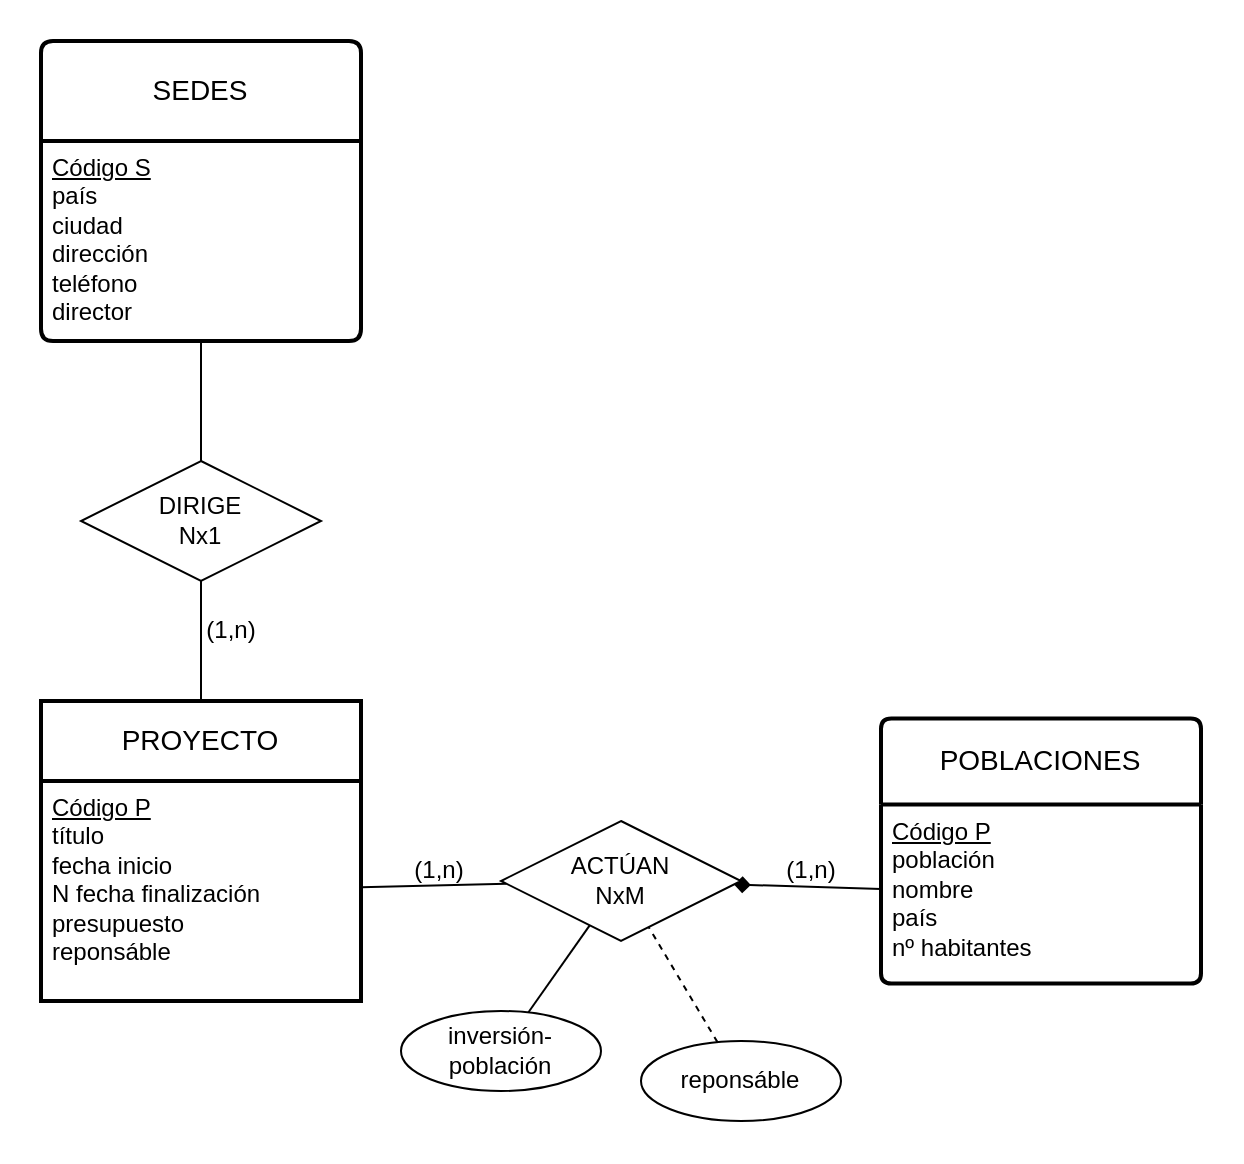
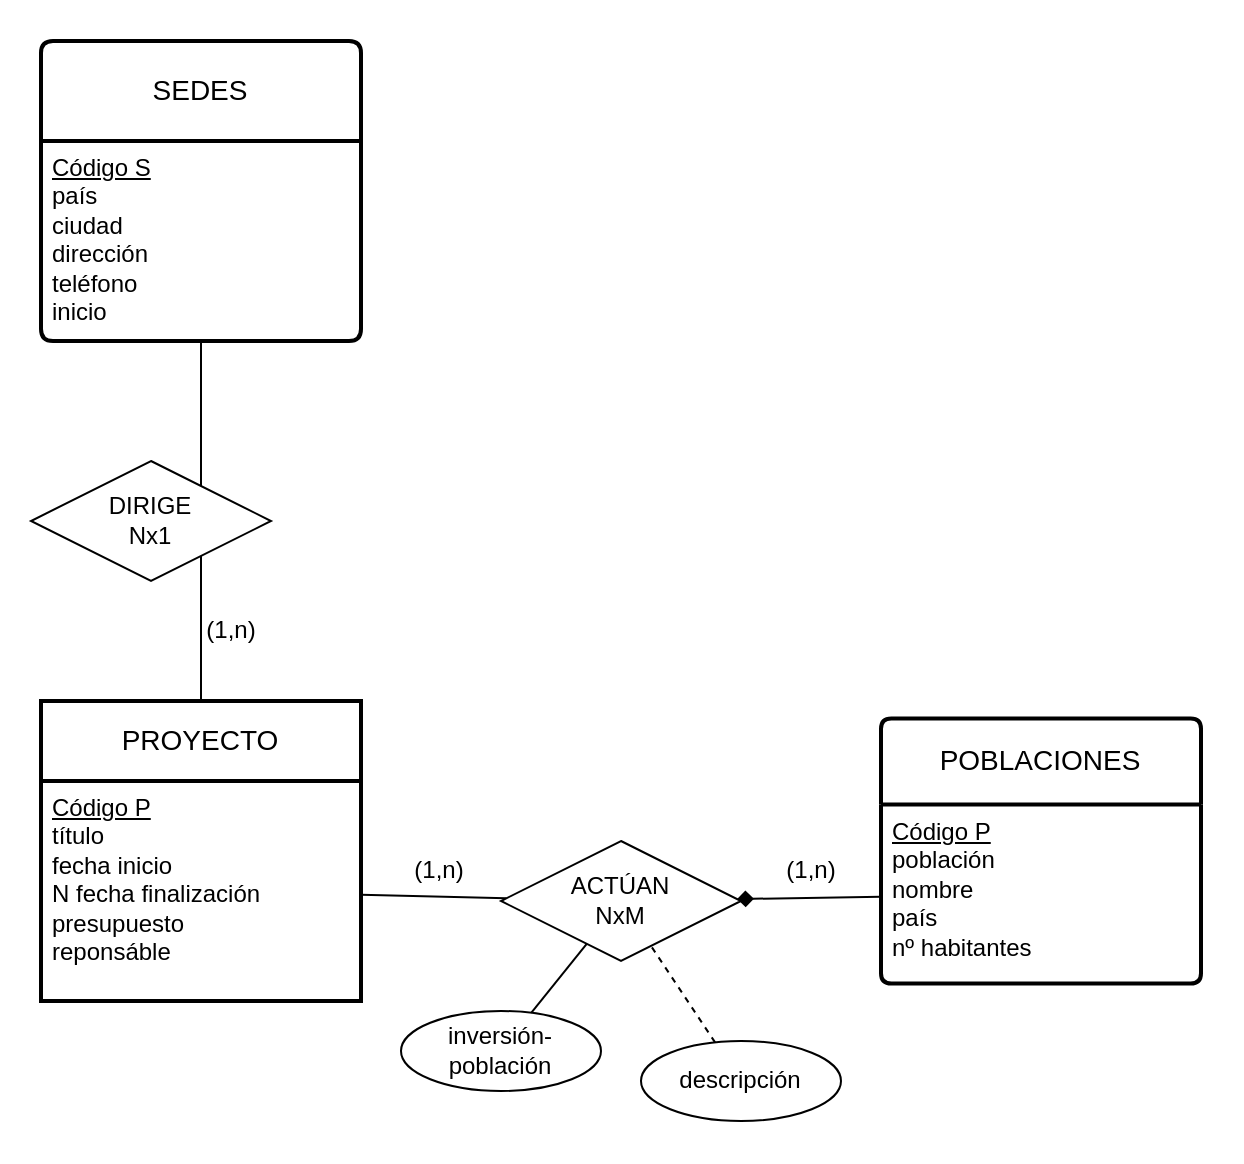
node "Código S país ciudad dirección teléfono director": label "Código S país ciudad dirección teléfono director" -> "Código S país ciudad dirección teléfono inicio"
node "DIRIGE Nx1": moved (201, 521) -> (151, 521)
node "ACTÚAN NxM": moved (621, 881) -> (621, 901)
node "reponsáble": label "reponsáble" -> "descripción"
